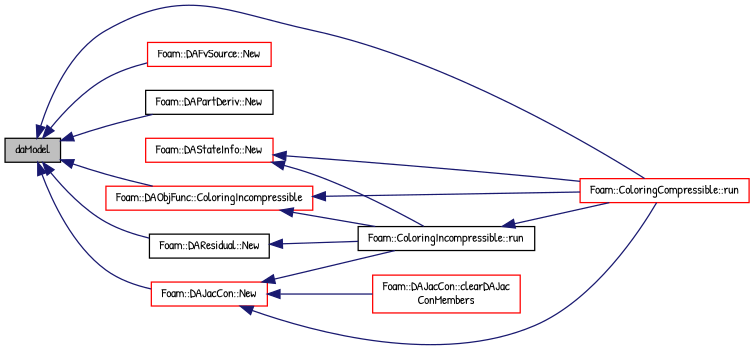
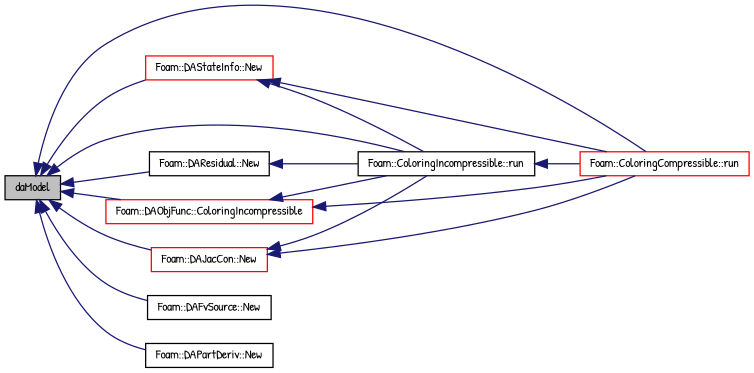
node "Foam::DAFvSource::New": color red -> black
edge "Foam::DAStateInfo::New" -> "daModel": added
edge "Foam::ColoringIncompressible::run" -> "daModel": added
node "Foam::DAJacCon::clearDAJac ConMembers": removed
